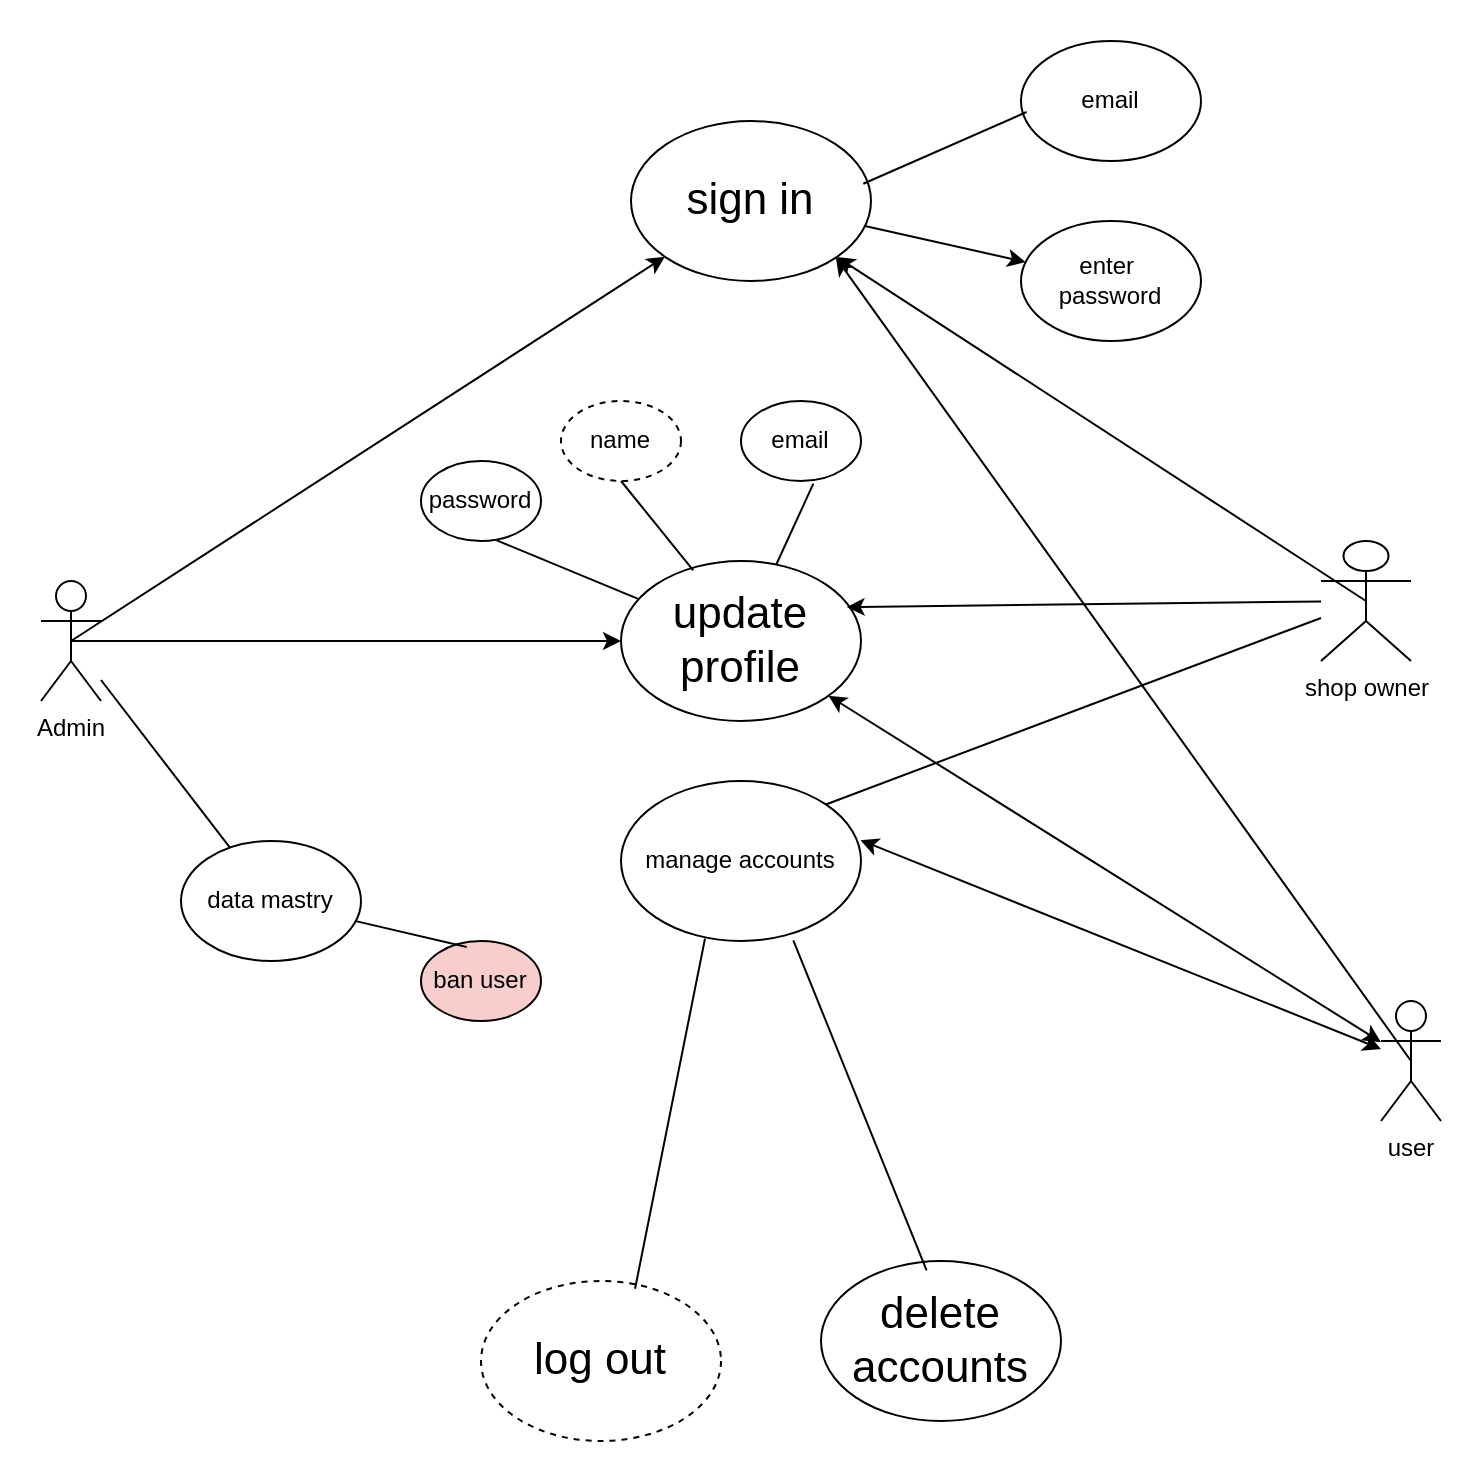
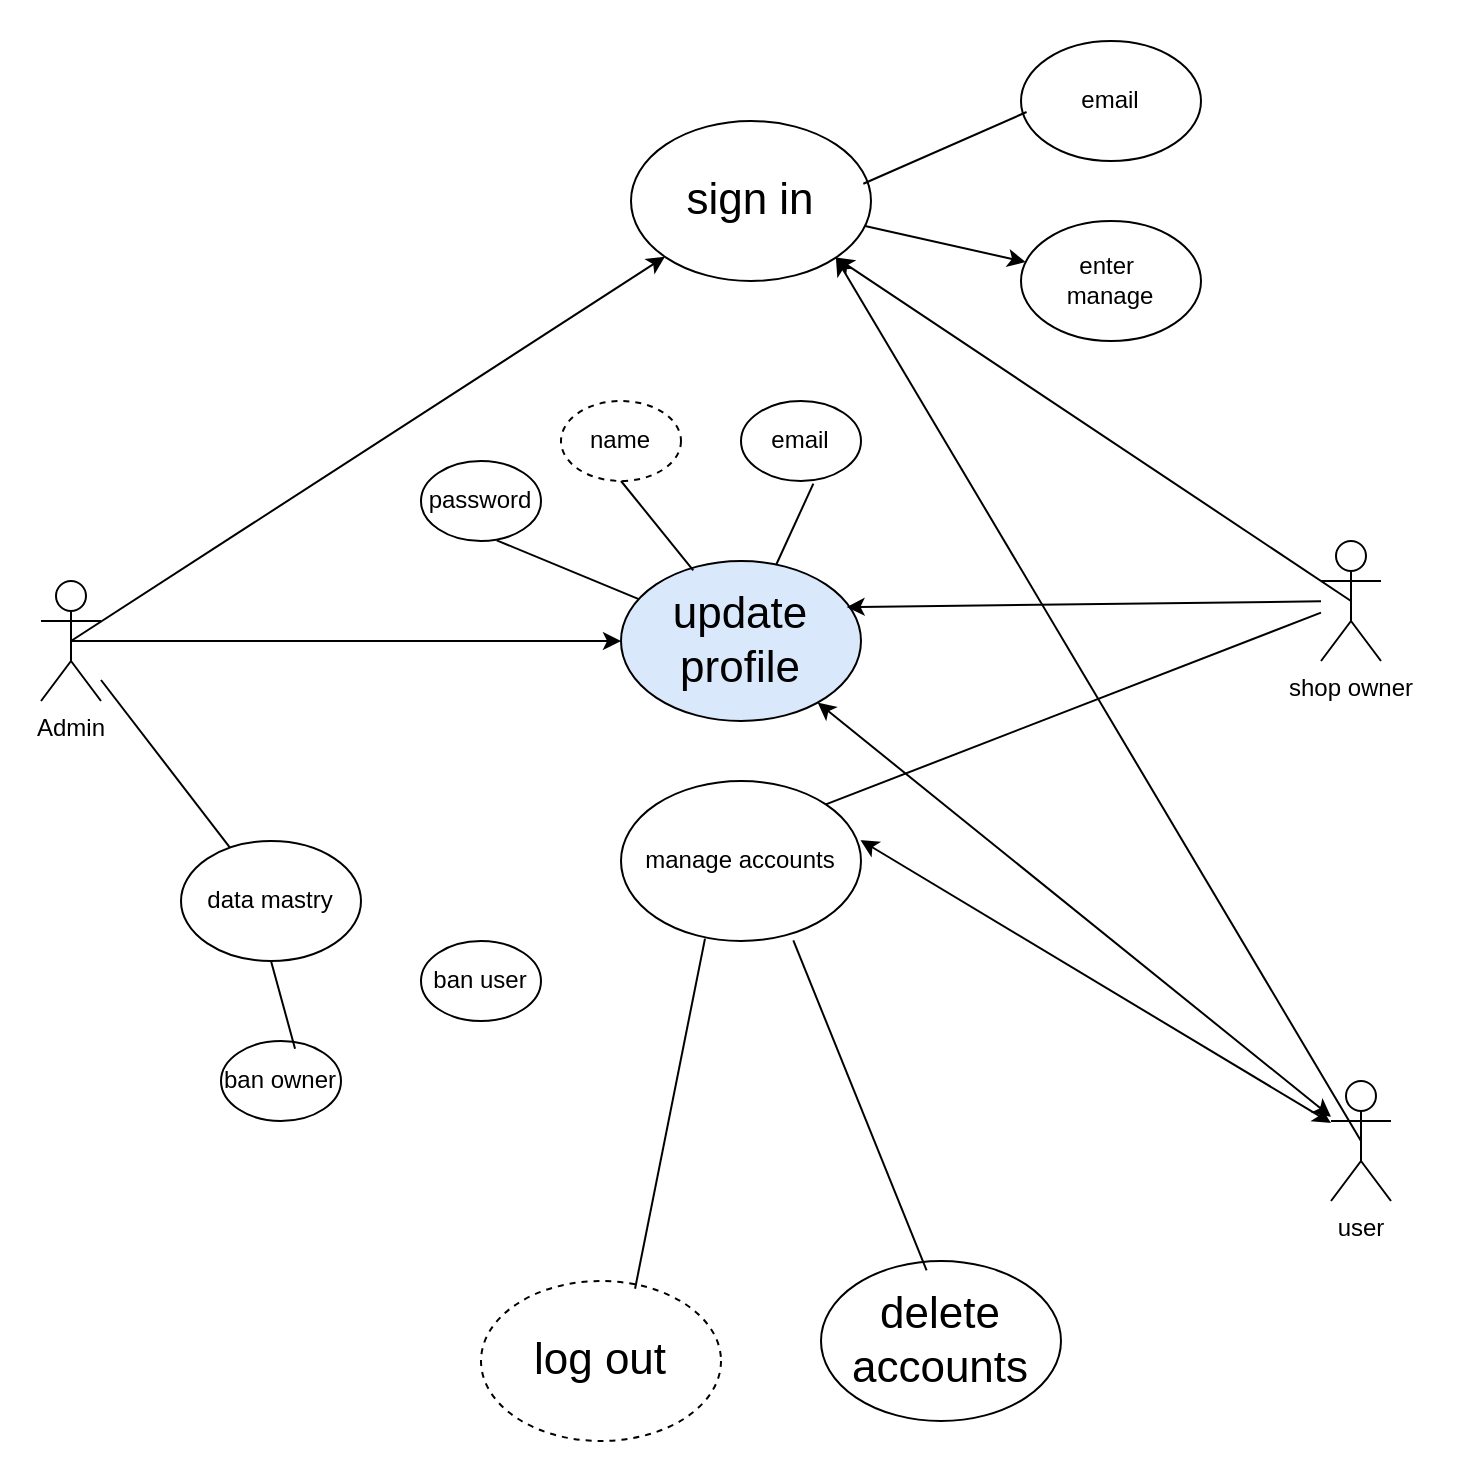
node "enter password": label "enter password" -> "enter manage"
node "shop owner": size 90x120 -> 60x120
node "update profile": fillcolor #ffffff -> #dae8fc
edge "data mastry" -- "ban user": removed
node "ban user": fillcolor #f8cecc -> #ffffff
edge "data mastry" -- "ban owner": added
node "user": moved (1411, 1061) -> (1361, 1141)
node "ban owner": added
